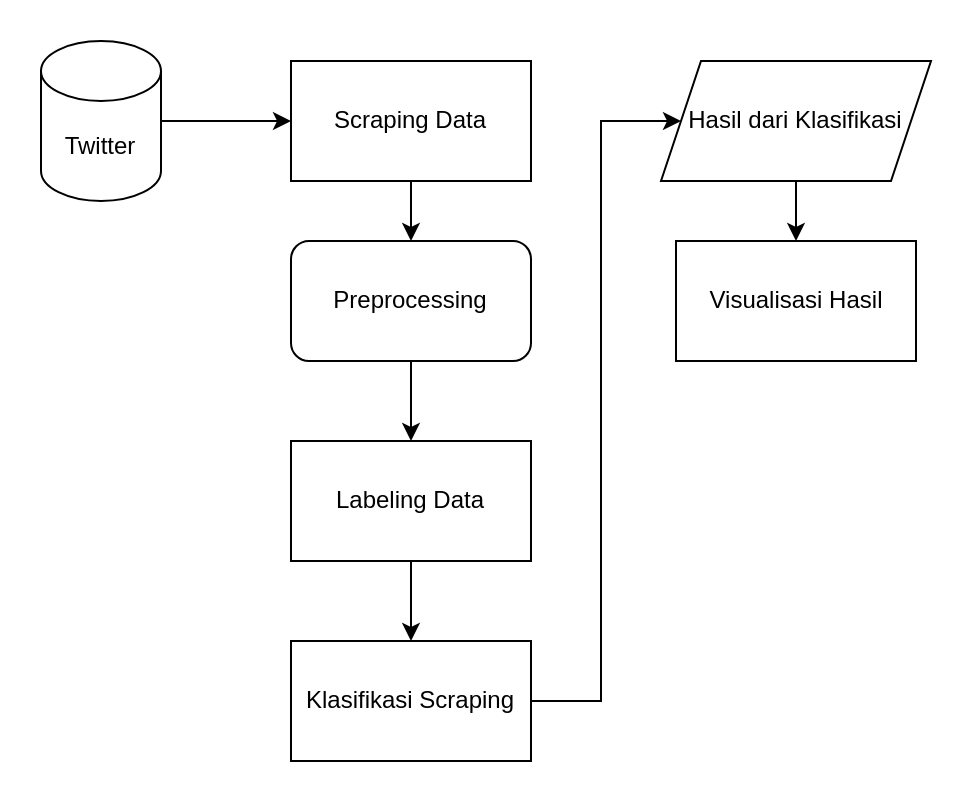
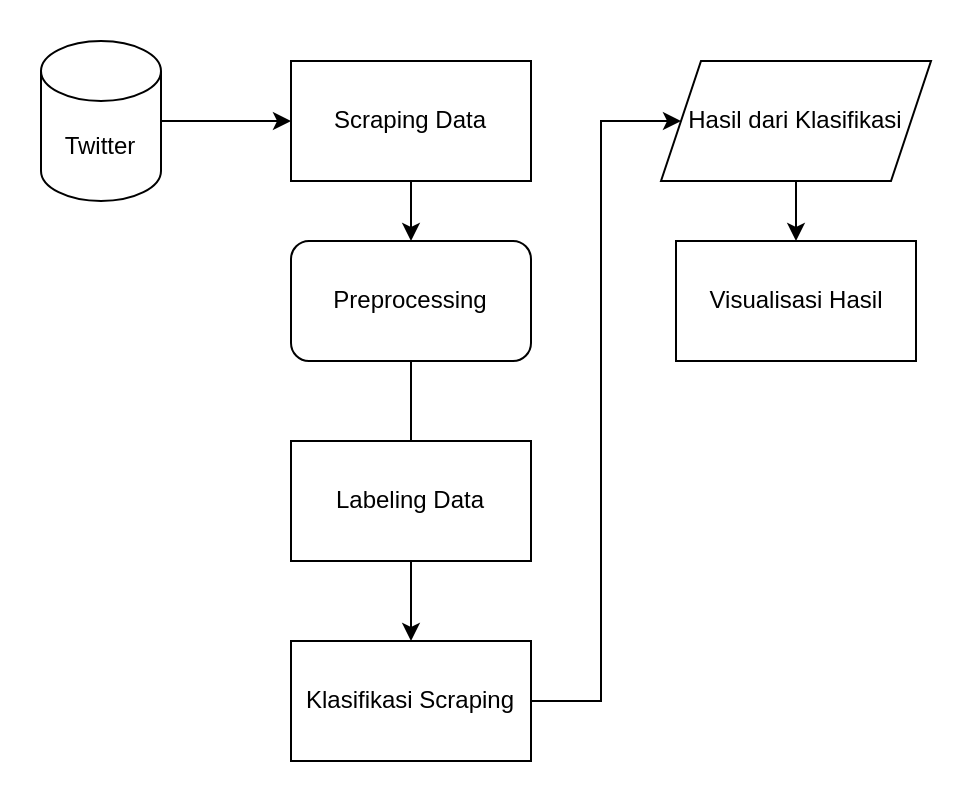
edge "Preprocessing" -> "Labeling Data": arrowhead classic -> none
